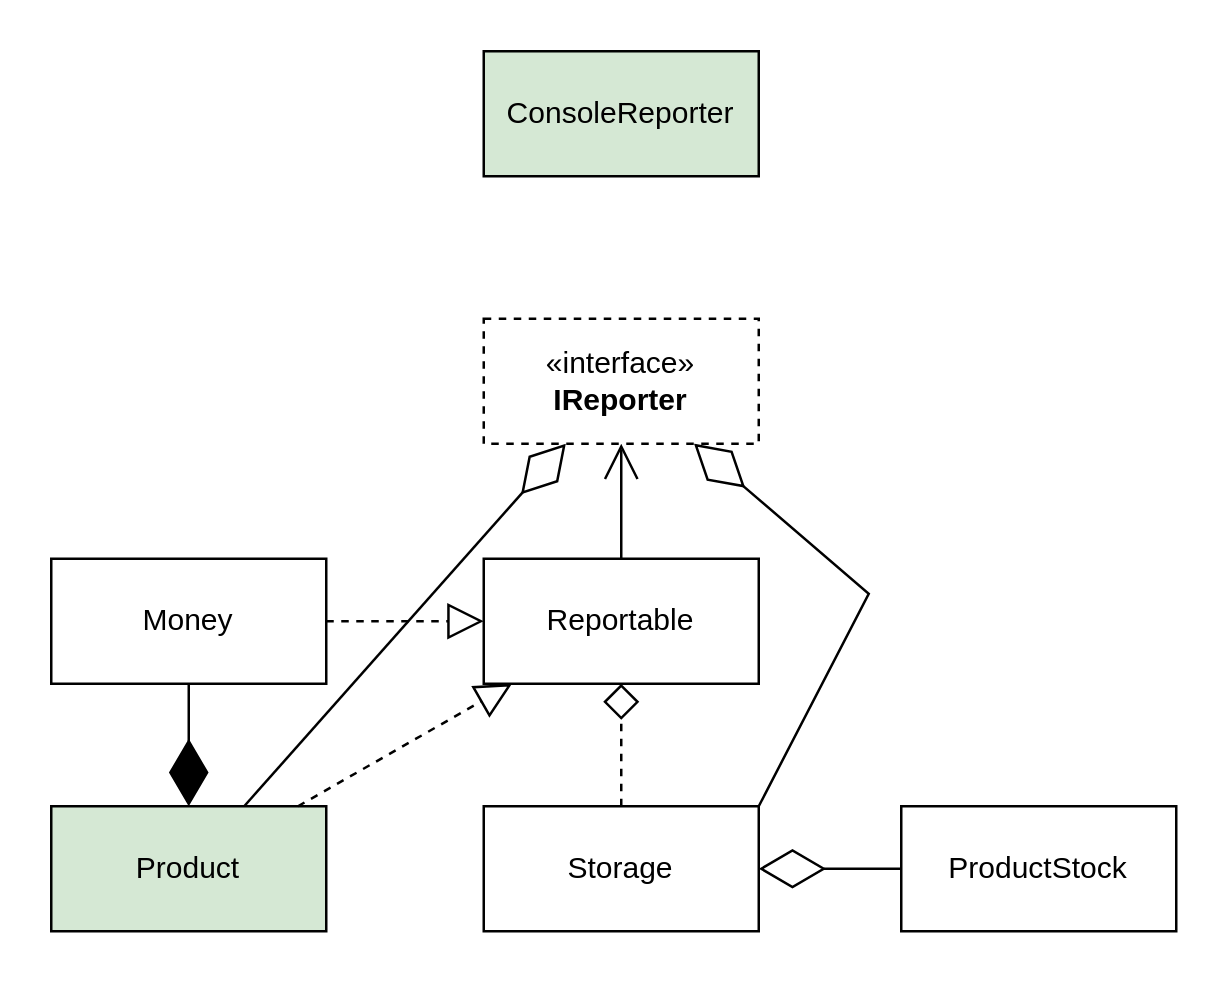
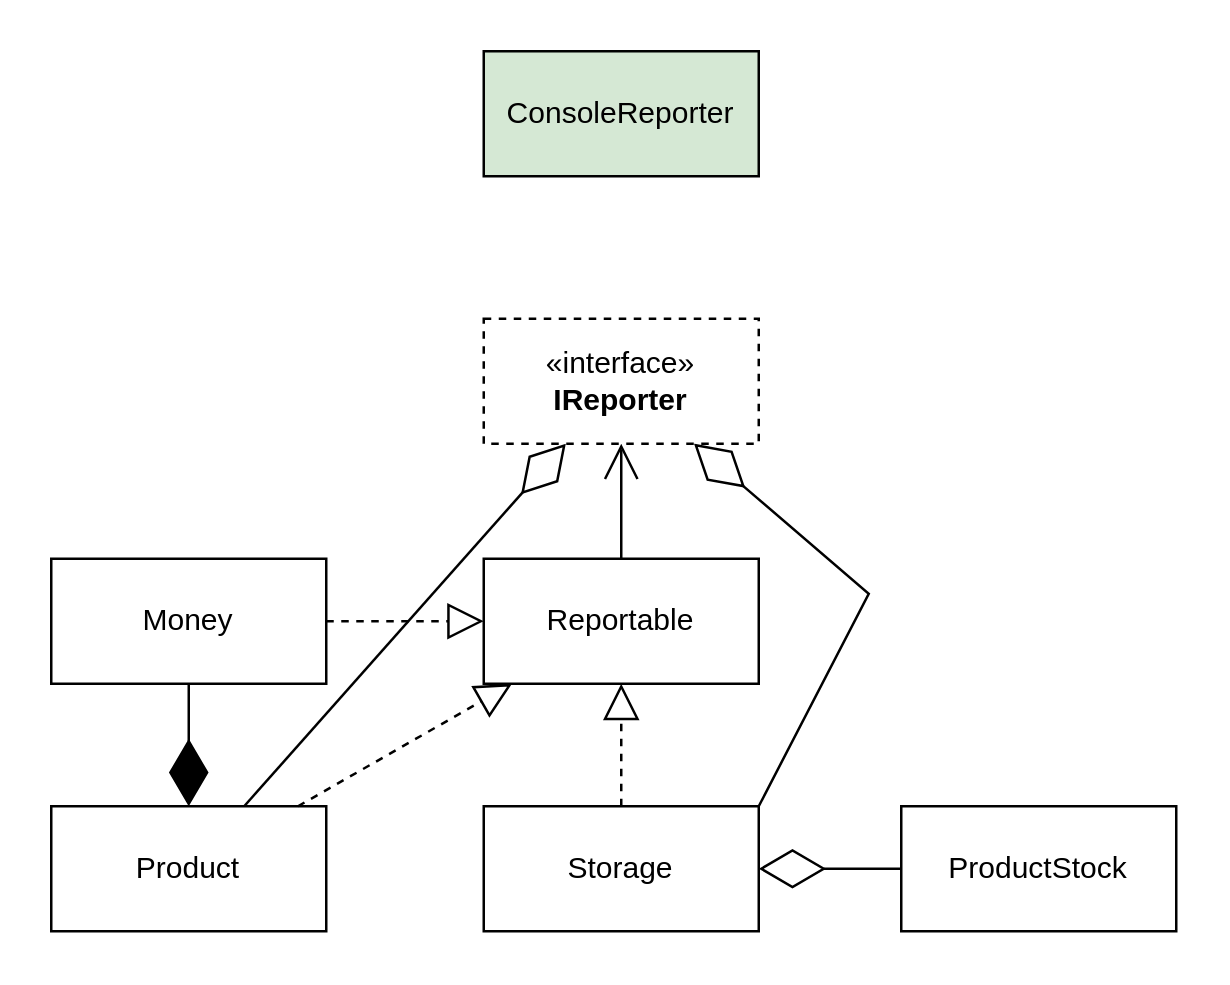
edge "Storage" -> "Reportable": arrowhead diamond -> block
node "Product": fillcolor #d5e8d4 -> #ffffff
